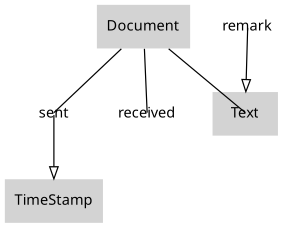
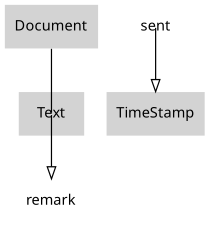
edge "remark" -> "Text": reversed
edge "Document" -- "sent": removed
node "received": removed
